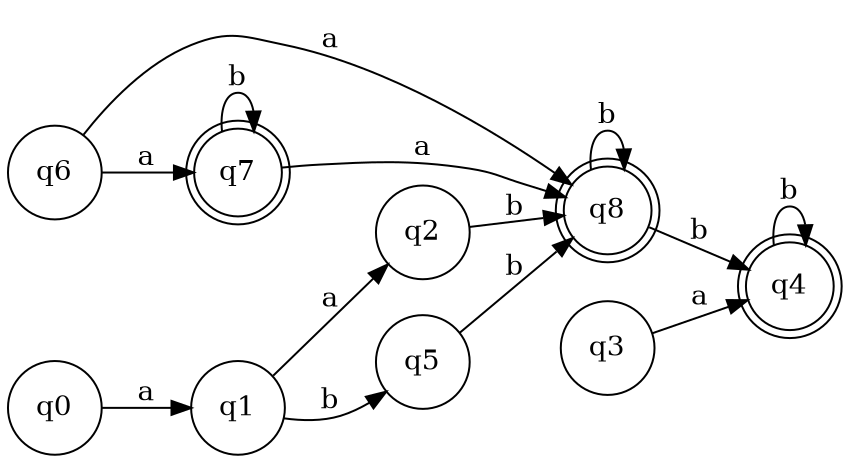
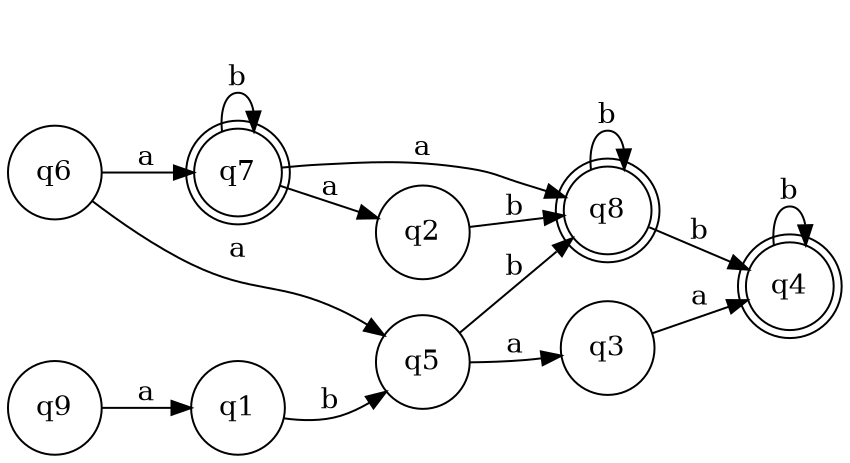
edge "q6" -> "q8": now "q6" -> "q5"
edge "q1" -> "q2": now "q7" -> "q2"
edge "q5" -> "q3": added, label "a"
node "q0": label "q0" -> "q9"
